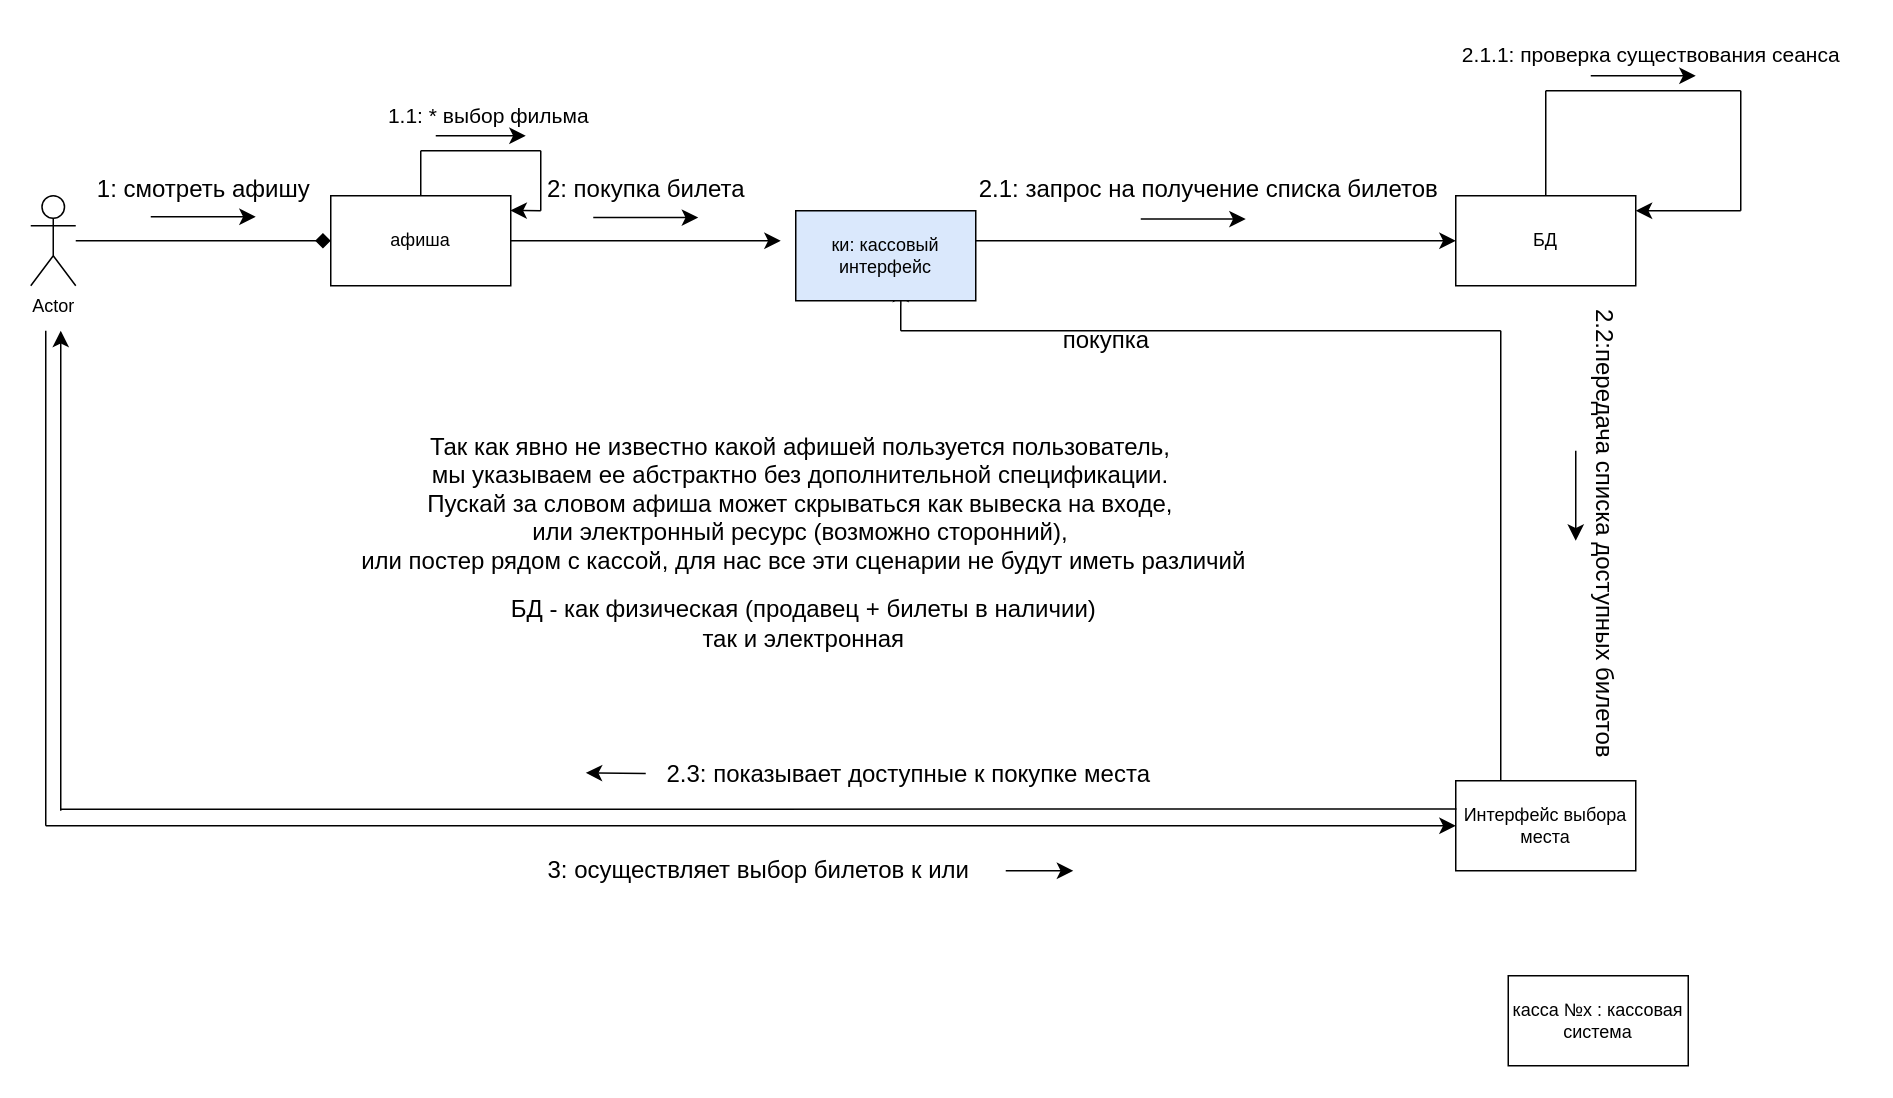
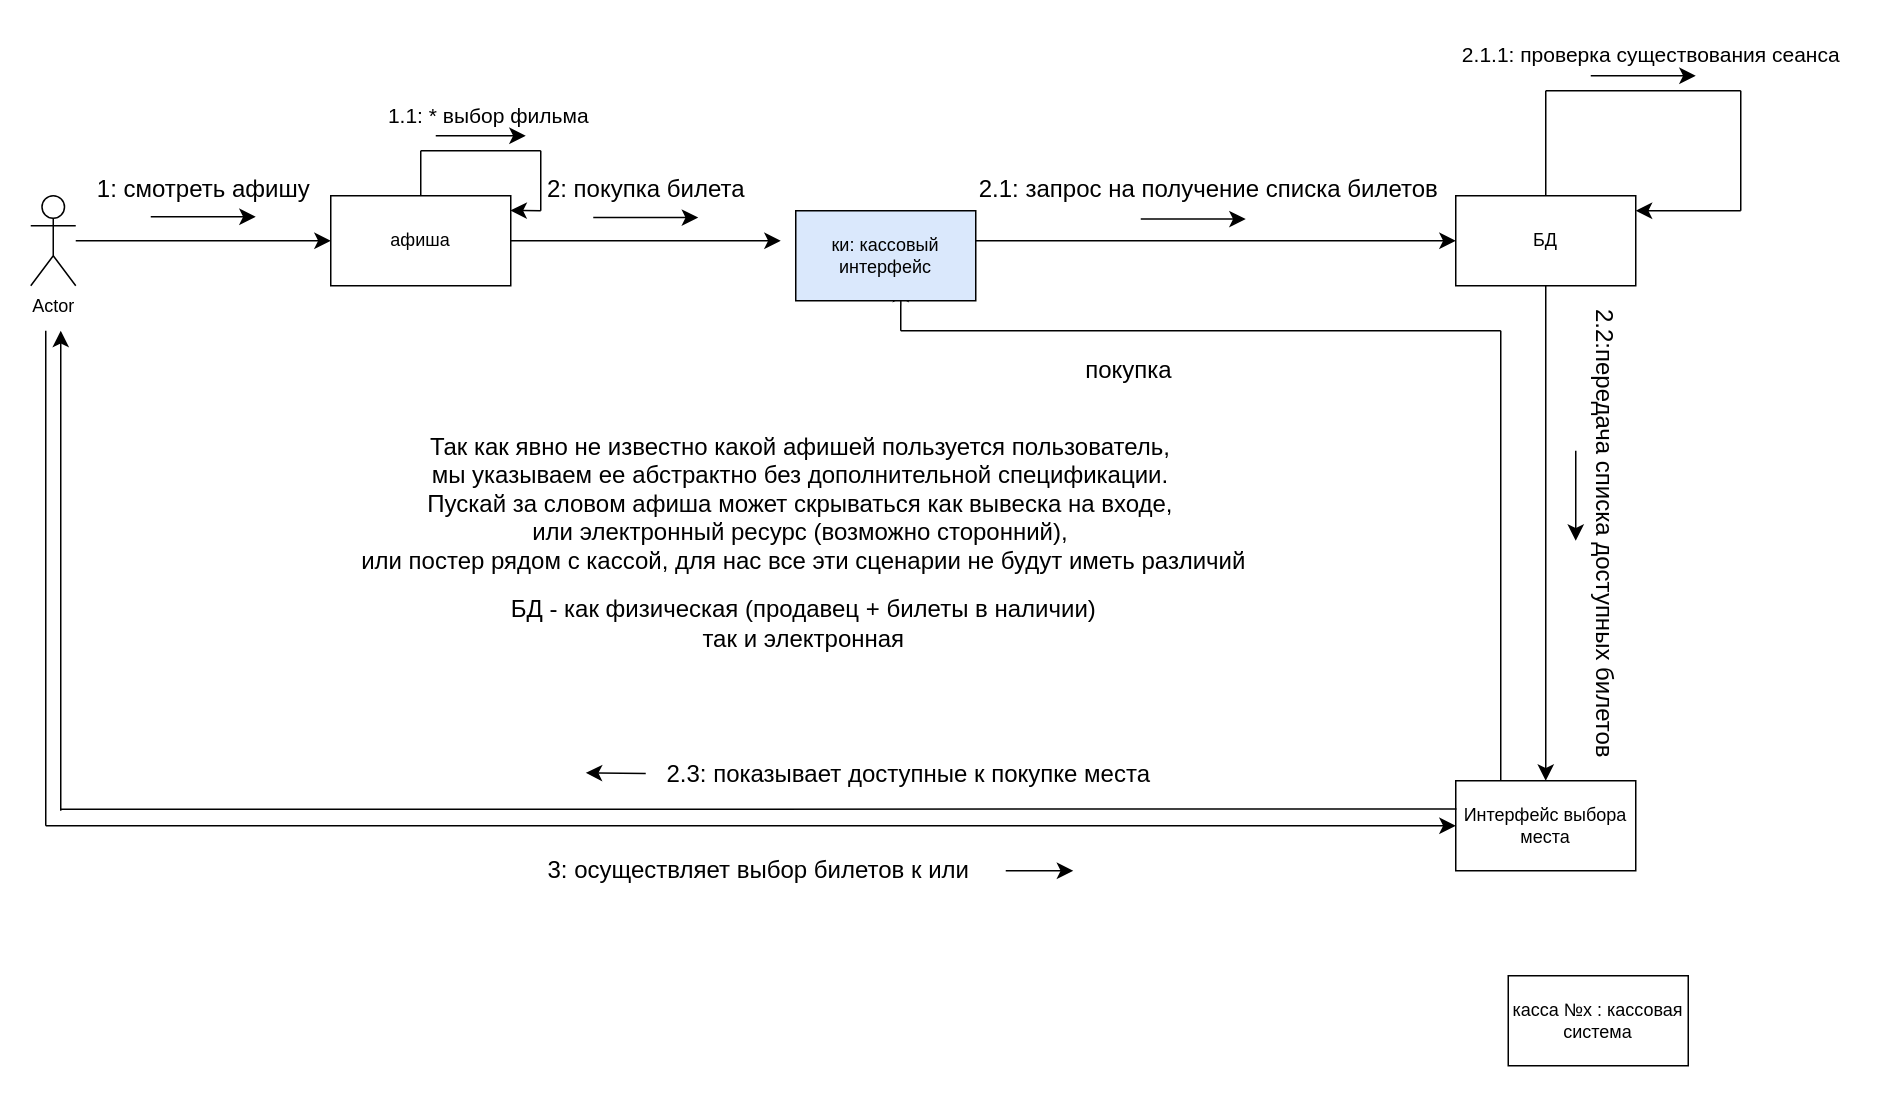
edge "Actor" -> "афиша": arrowhead diamond -> classic
node "покупка": moved (1109, 340) -> (1132, 370)
edge "БД" -> "Интерфейс выбора места": added
